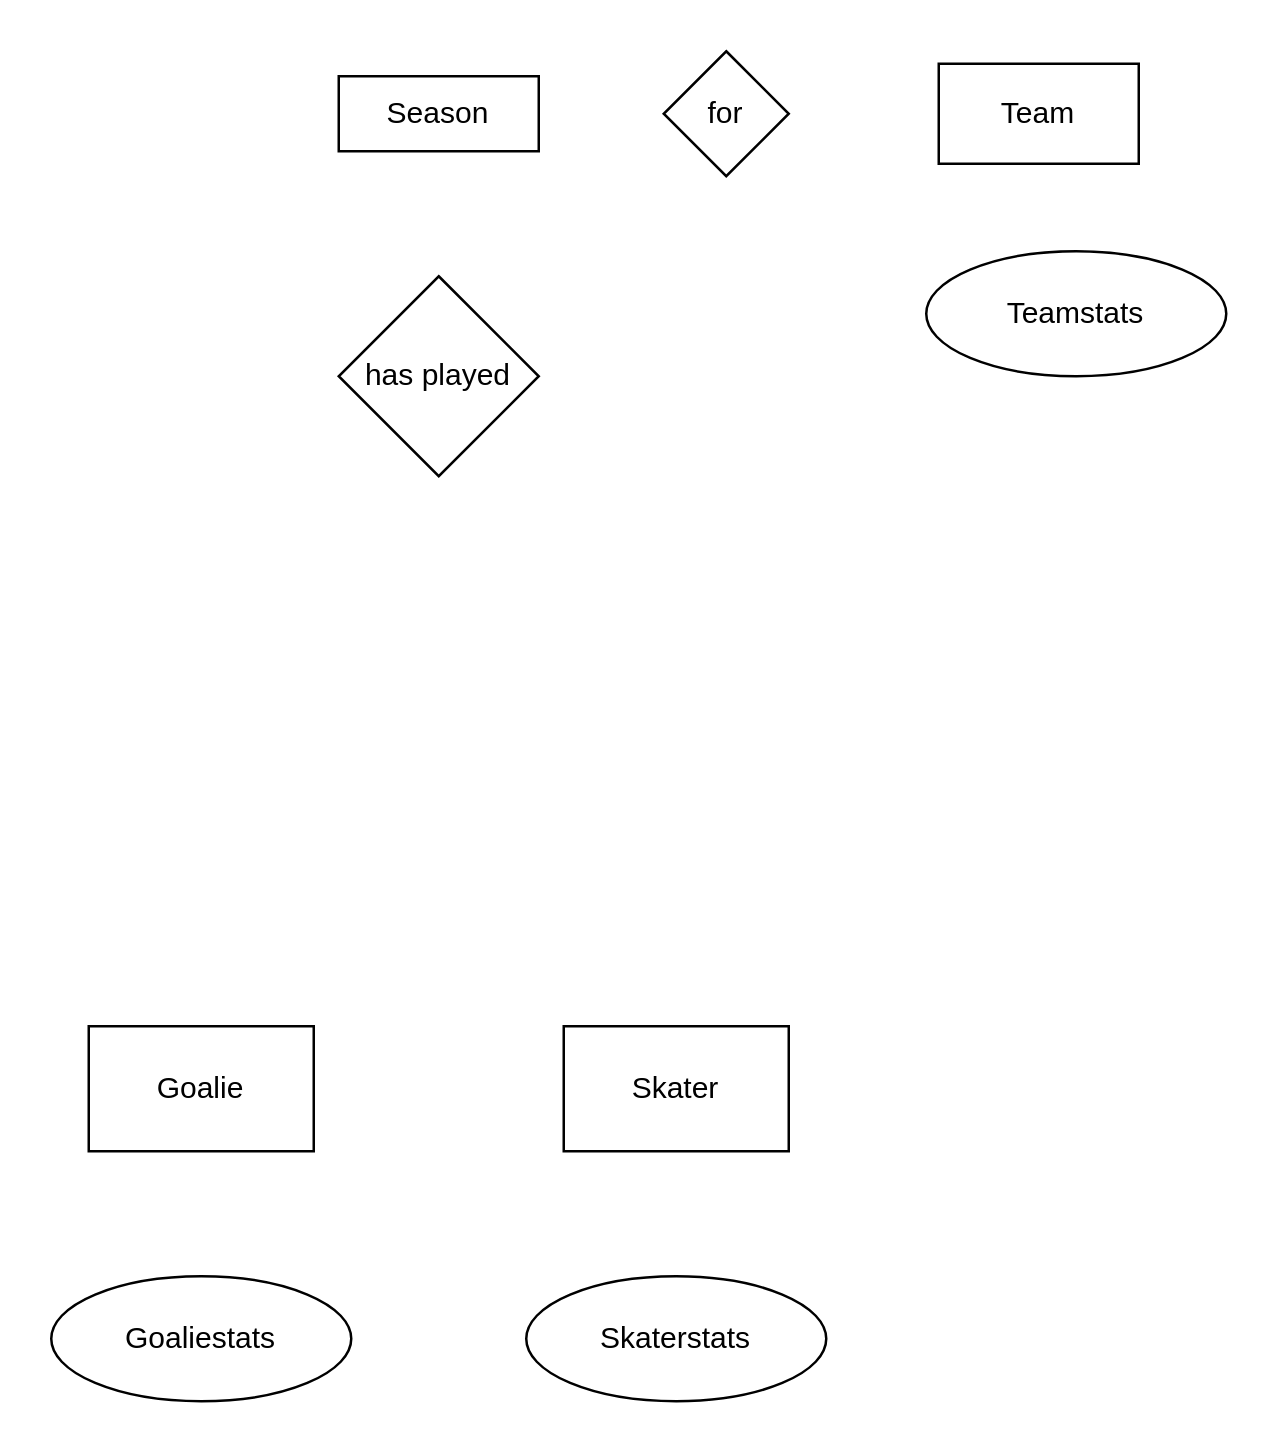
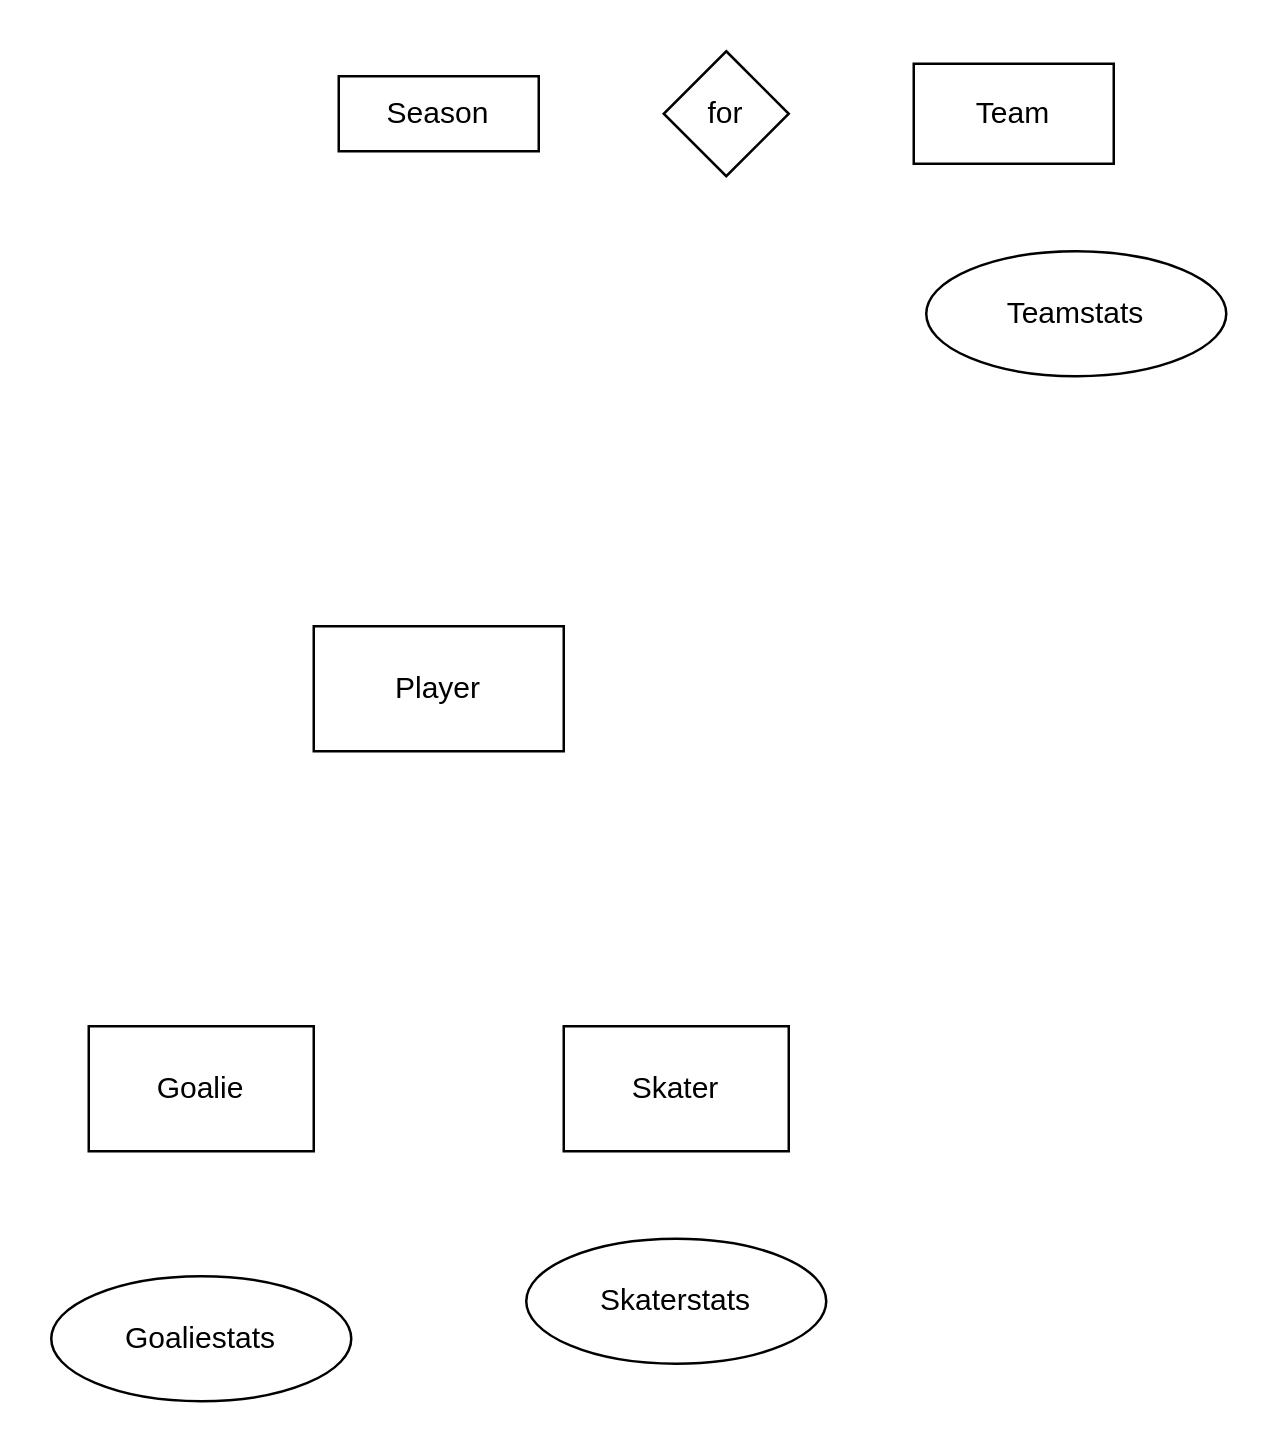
node "Team": moved (1039, 114) -> (1014, 114)
node "has played": removed
node "Player": added
node "Skaterstats": moved (676, 1339) -> (676, 1301)
